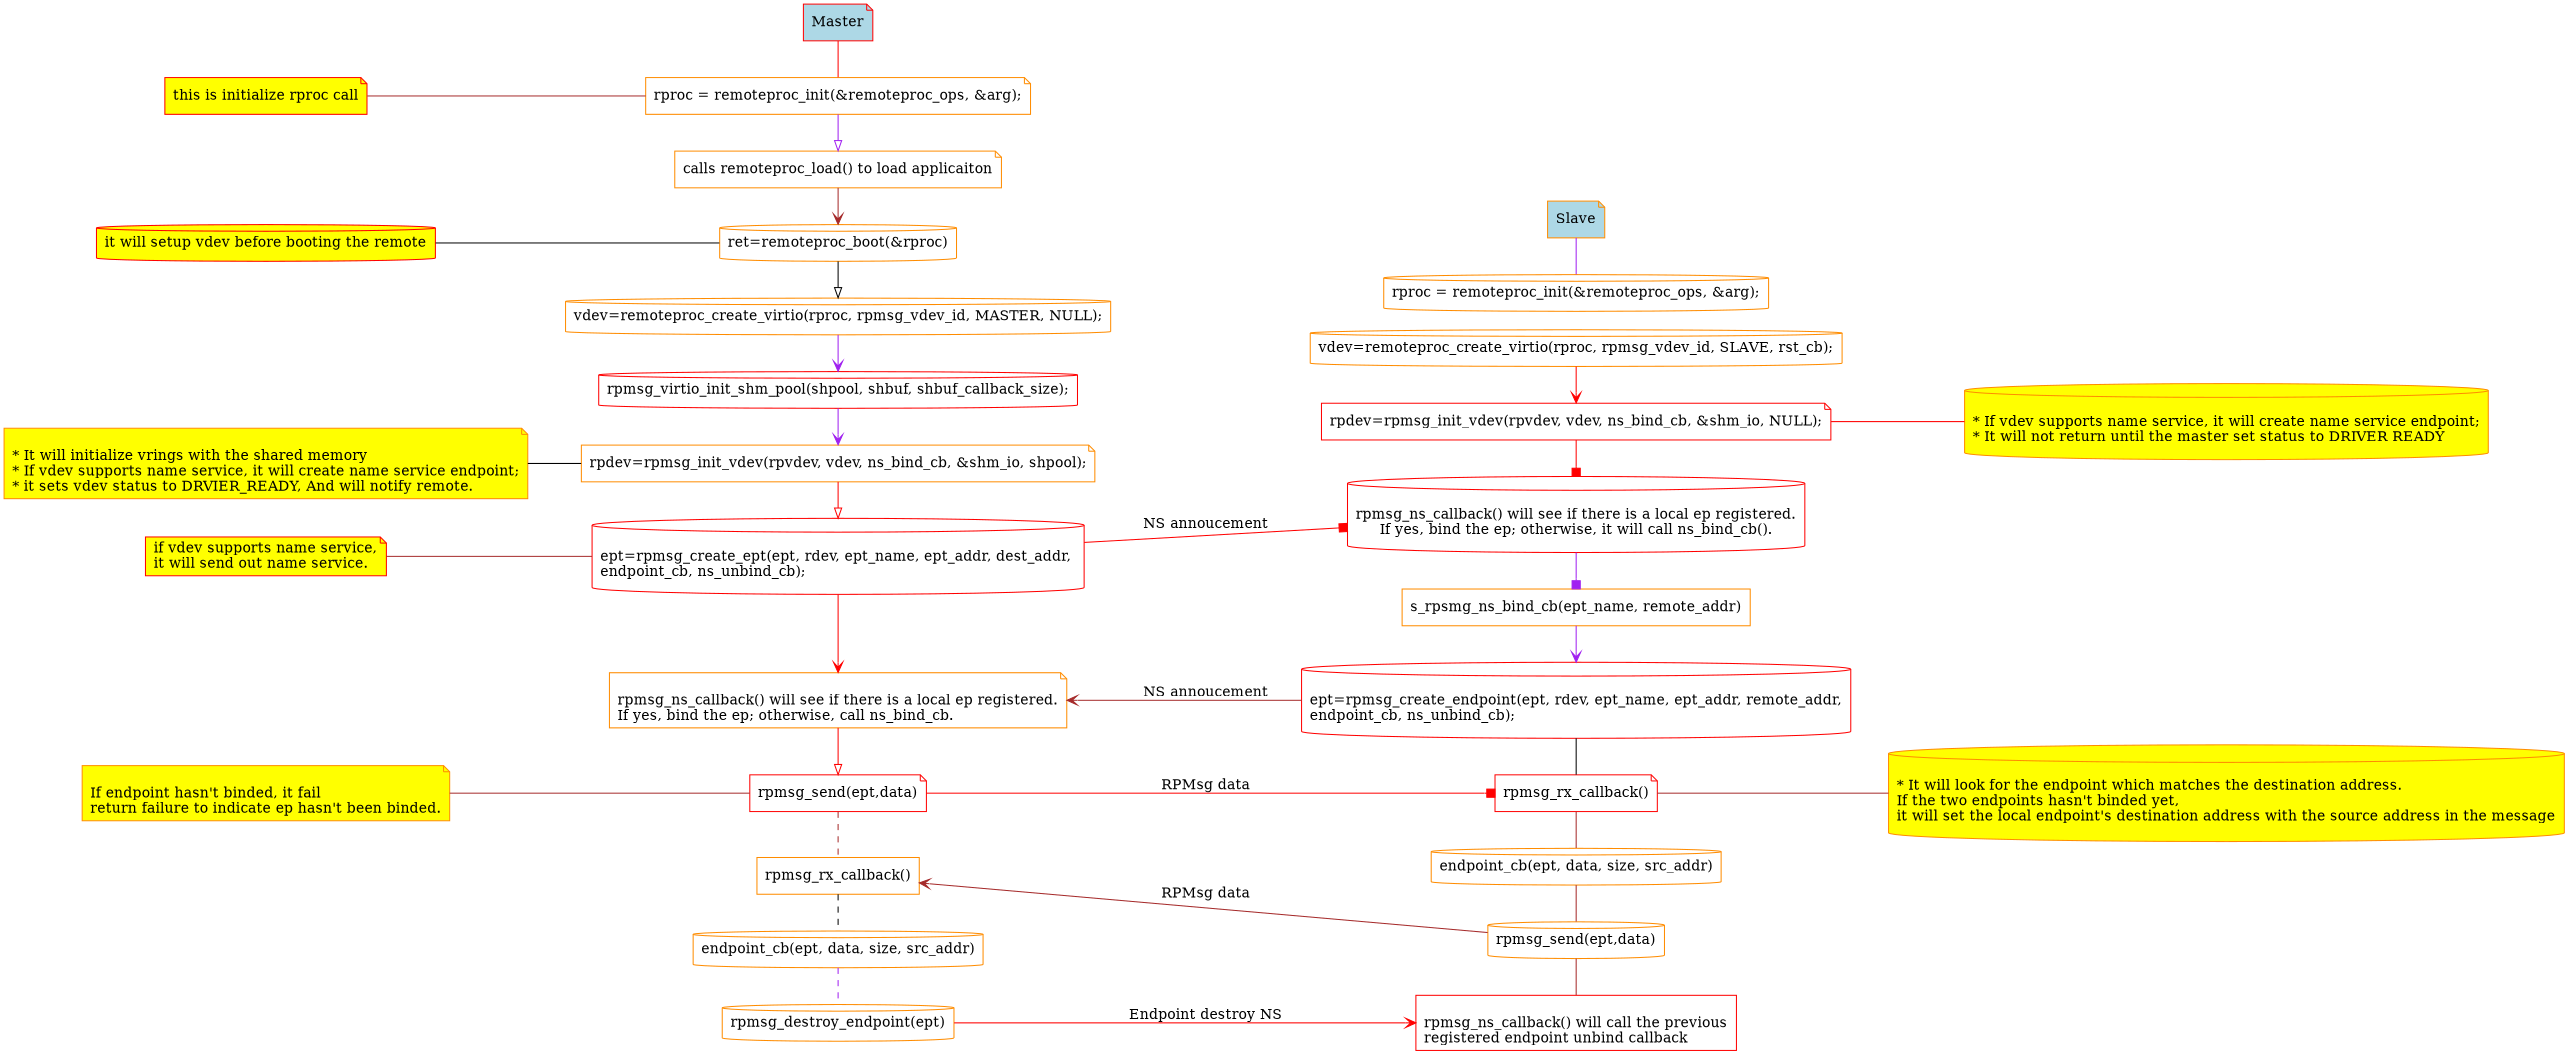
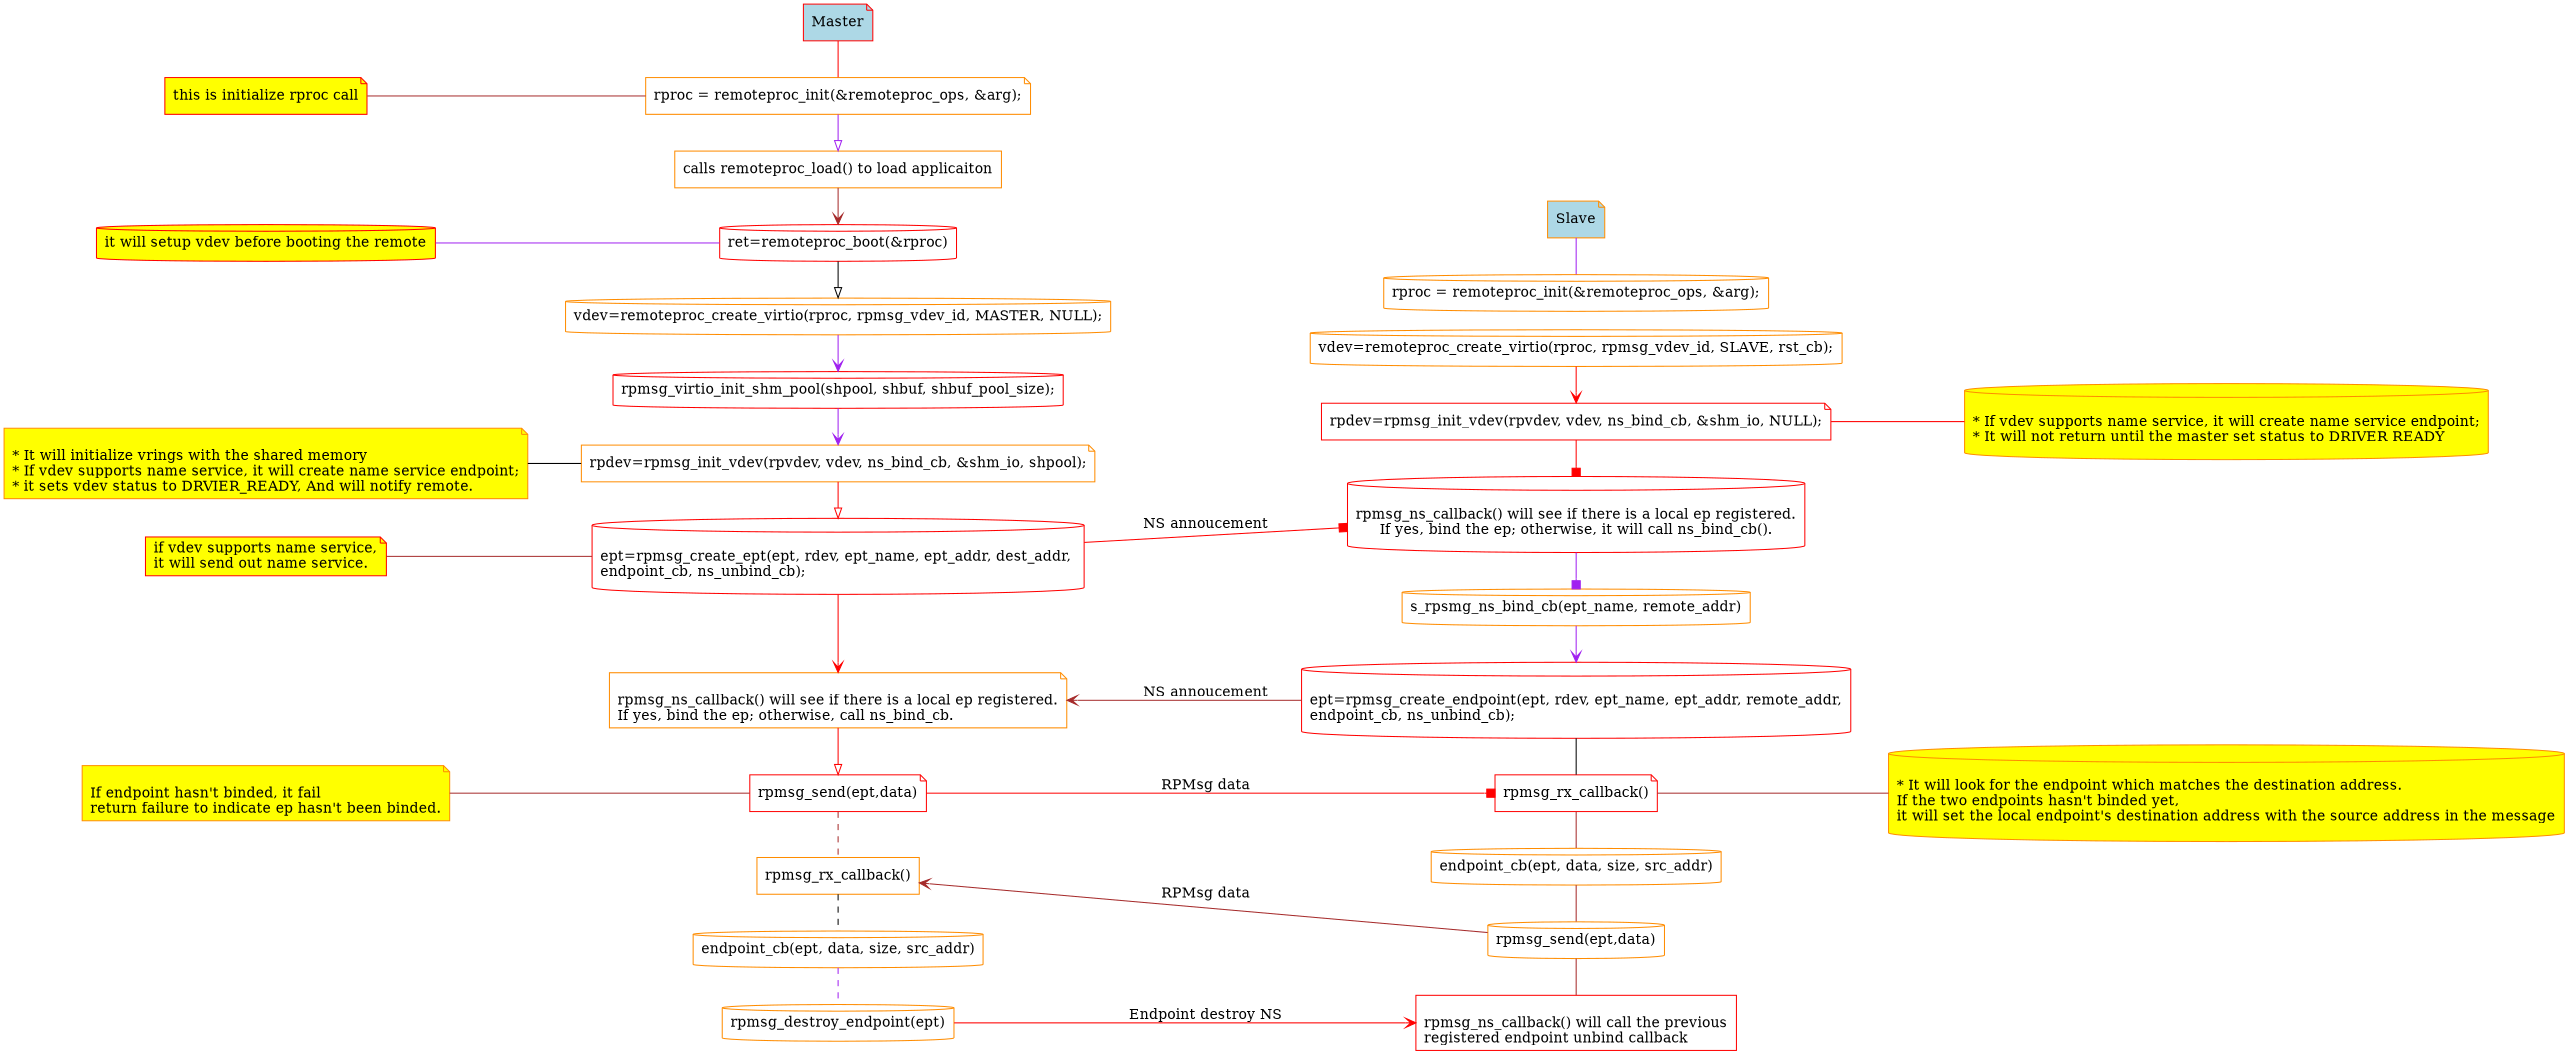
node "calls remoteproc_load() to load applicaiton": shape note -> box
edge "it will setup vdev before booting the remote" -- "ret=remoteproc_boot(&rproc)": color black -> purple
node "ret=remoteproc_boot(&rproc)": color darkorange -> red
node "rpmsg_virtio_init_shm_pool(shpool, shbuf, shbuf_callback_size);": label "rpmsg_virtio_init_shm_pool(shpool, shbuf, shbuf_callback_size);" -> "rpmsg_virtio_init_shm_pool(shpool, shbuf, shbuf_pool_size);"
node "s_rpsmg_ns_bind_cb(ept_name, remote_addr)": shape box -> cylinder
